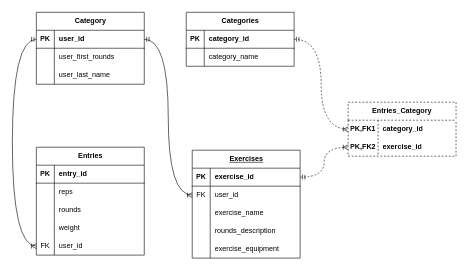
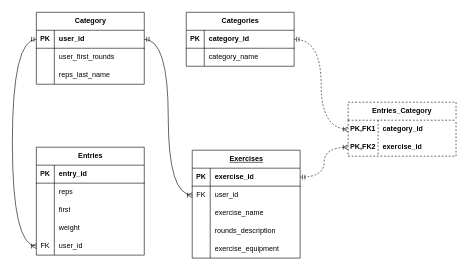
node "user_last_name": label "user_last_name" -> "reps_last_name"
node "rounds": label "rounds" -> "first"
